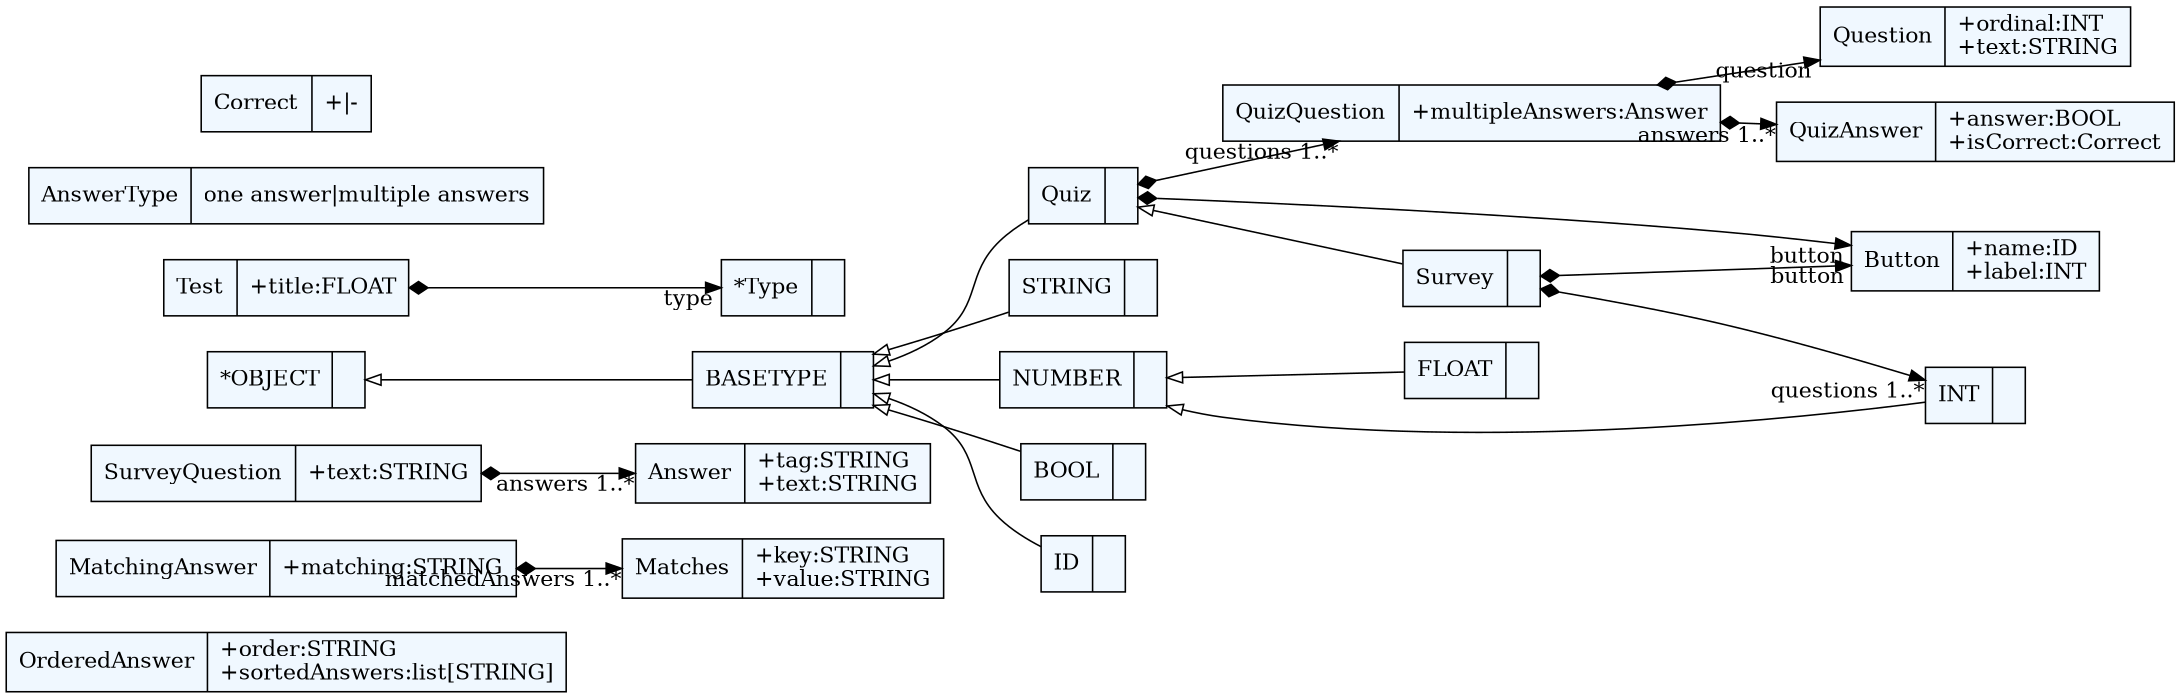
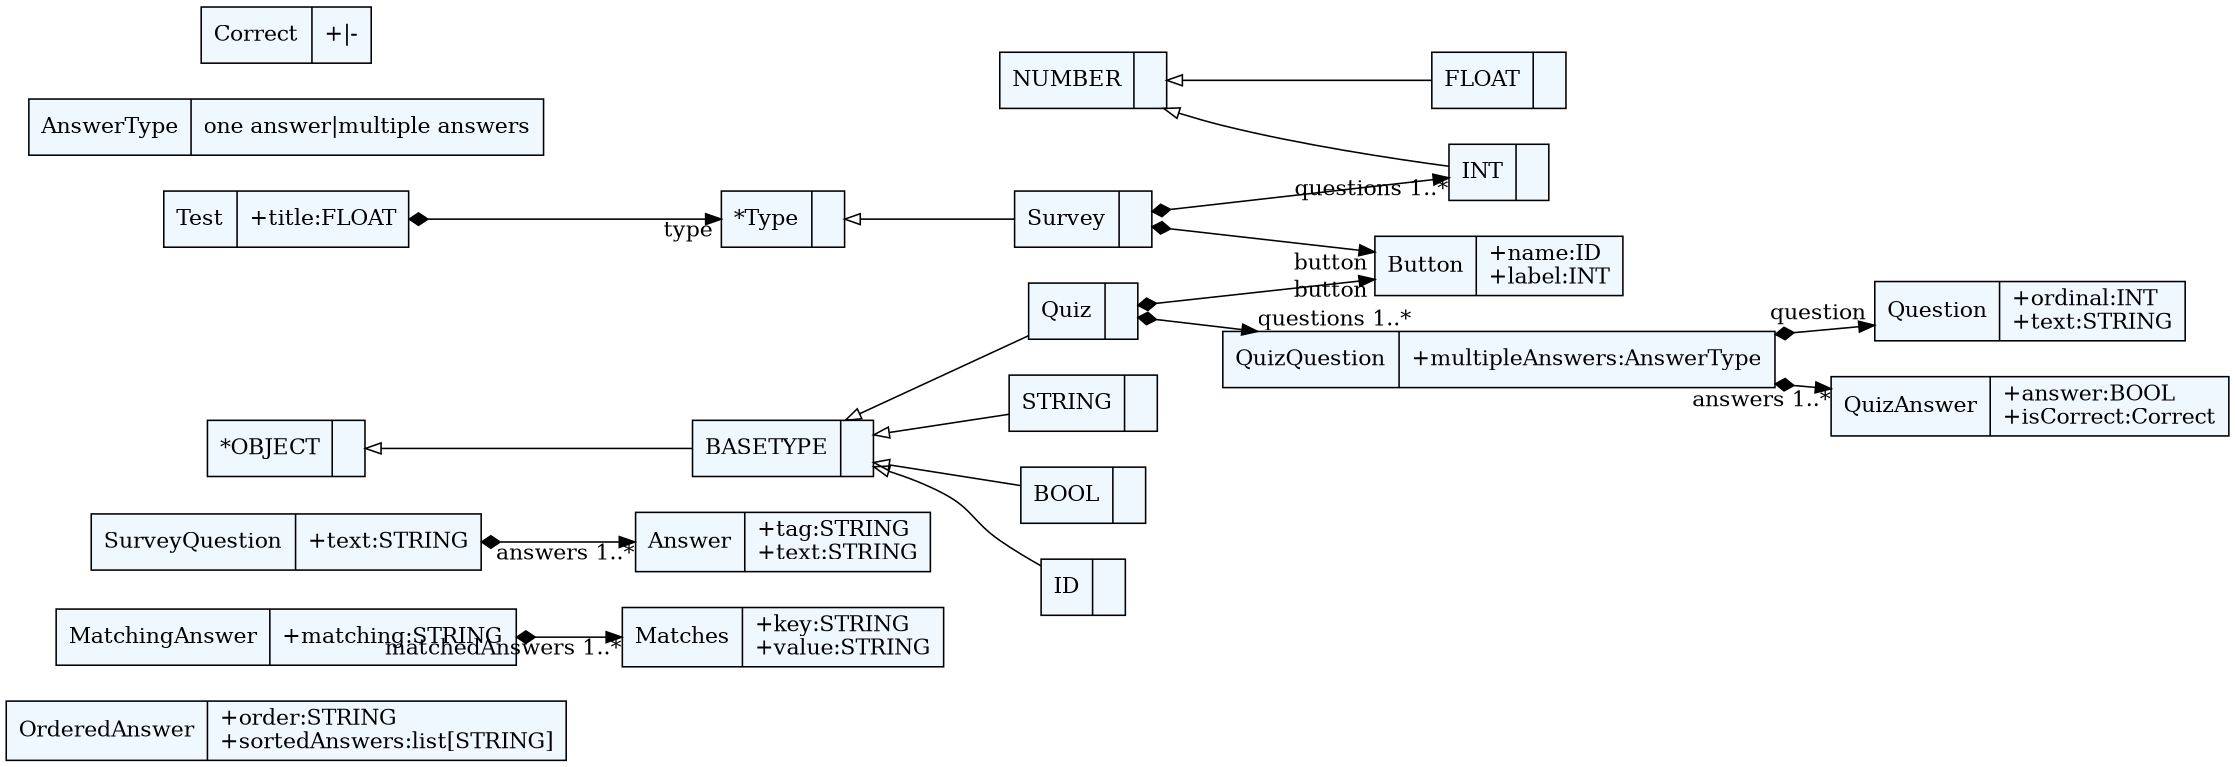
node "QuizQuestion": text "+multipleAnswers:Answer" -> "+multipleAnswers:AnswerType"
edge "Survey" -> "Quiz": now "Survey" -> "*Type"
edge "NUMBER" -> "BASETYPE": removed
